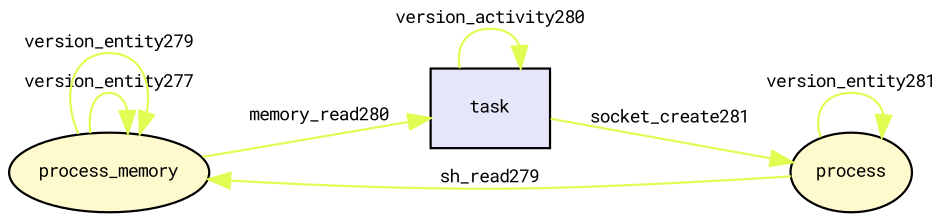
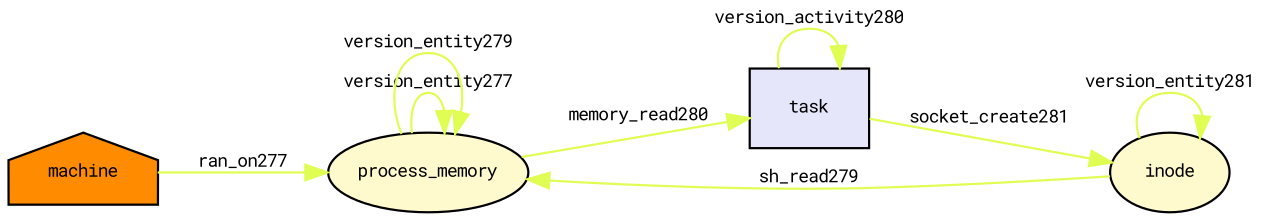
node "machine": added
node "process": label "process" -> "inode"
